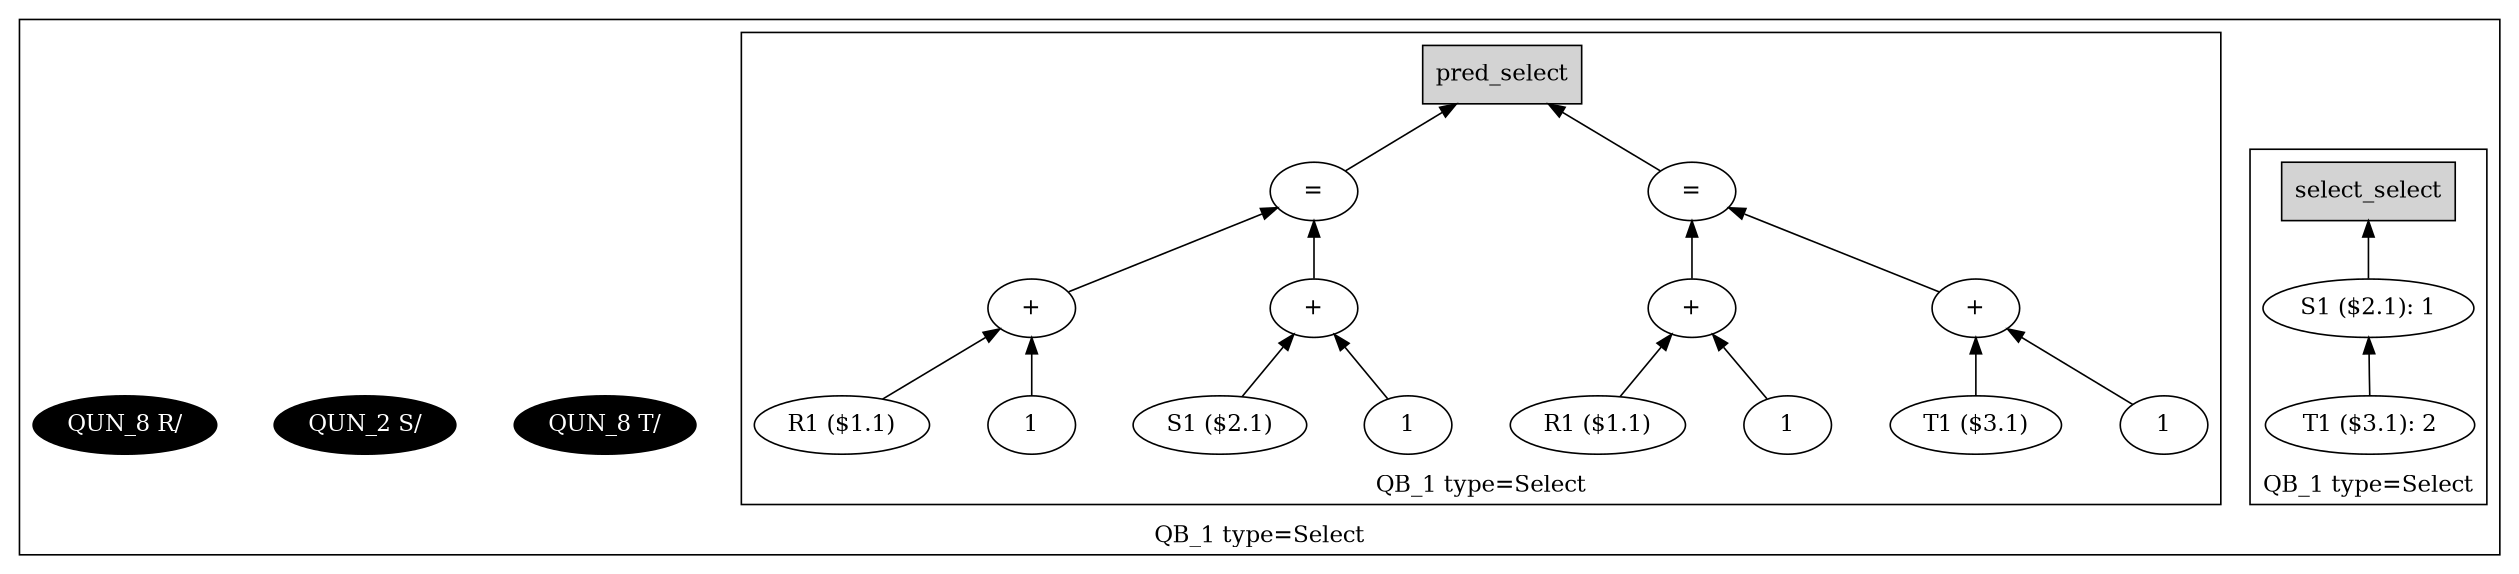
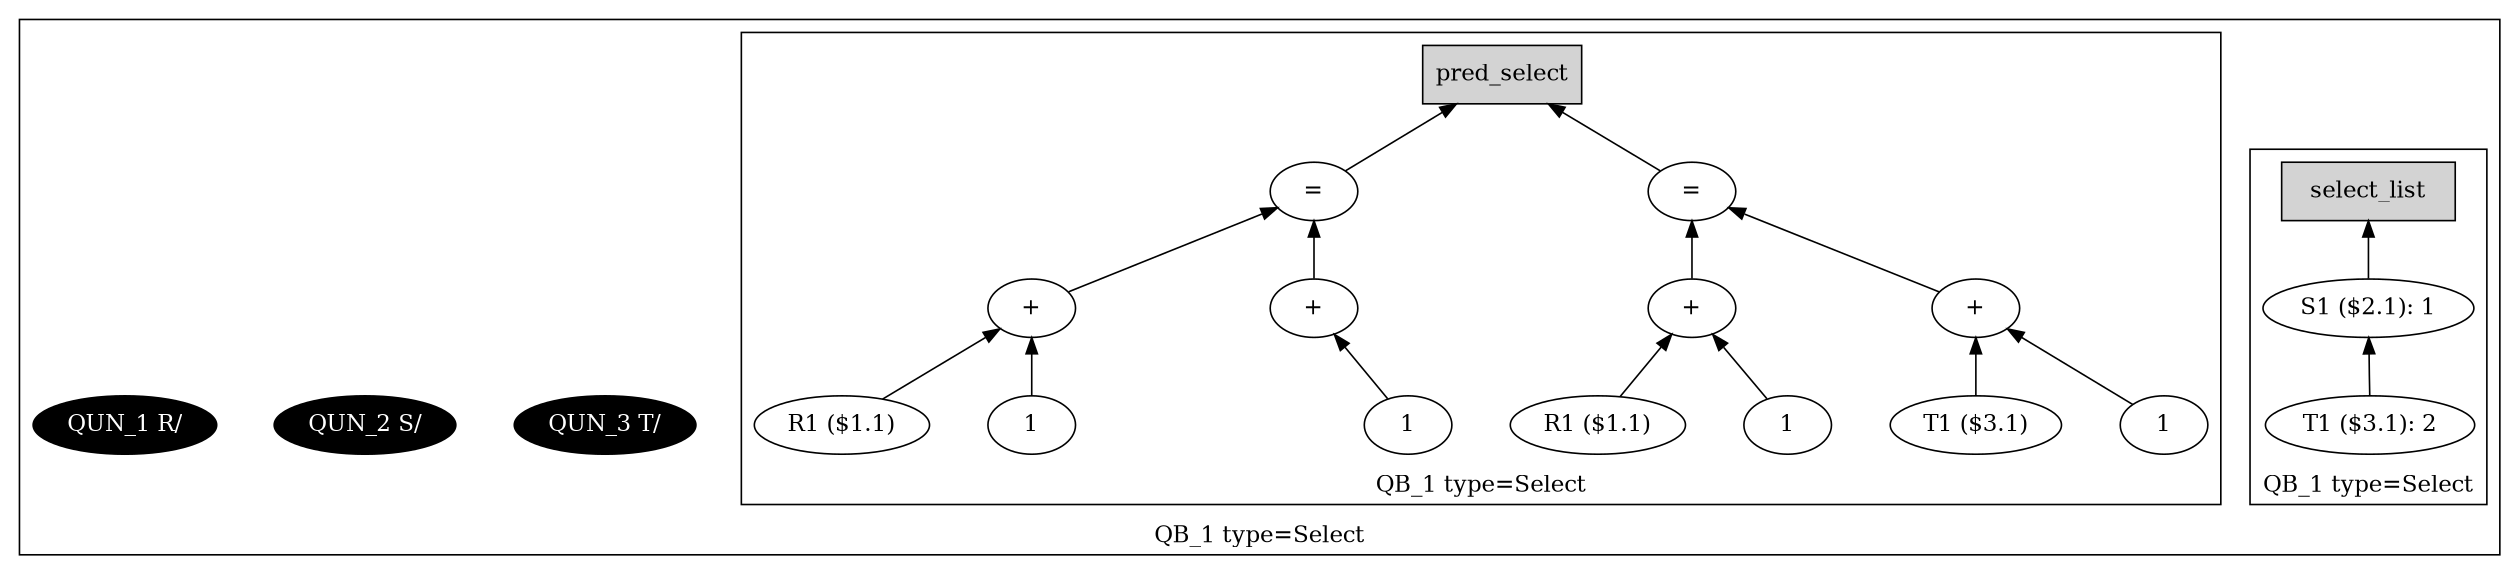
node "select_select": label "select_select" -> "select_list"
node "QUN_8 R/": label "QUN_8 R/" -> "QUN_1 R/"
node "QUN_8 T/": label "QUN_8 T/" -> "QUN_3 T/"
node "S1 ($2.1)": removed
